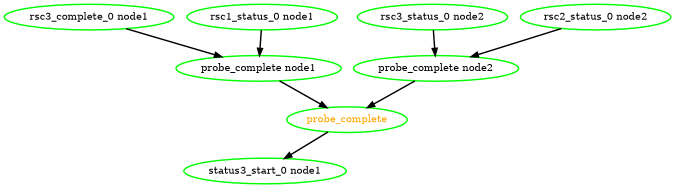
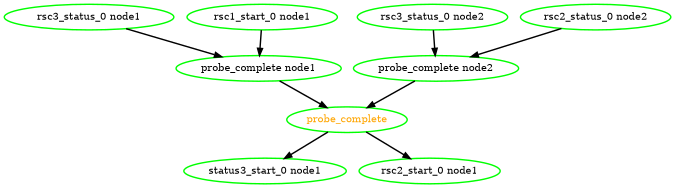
node "rsc3_complete_0 node1": label "rsc3_complete_0 node1" -> "rsc3_status_0 node1"
node "rsc1_status_0 node1": label "rsc1_status_0 node1" -> "rsc1_start_0 node1"
node "rsc2_start_0 node1": added
